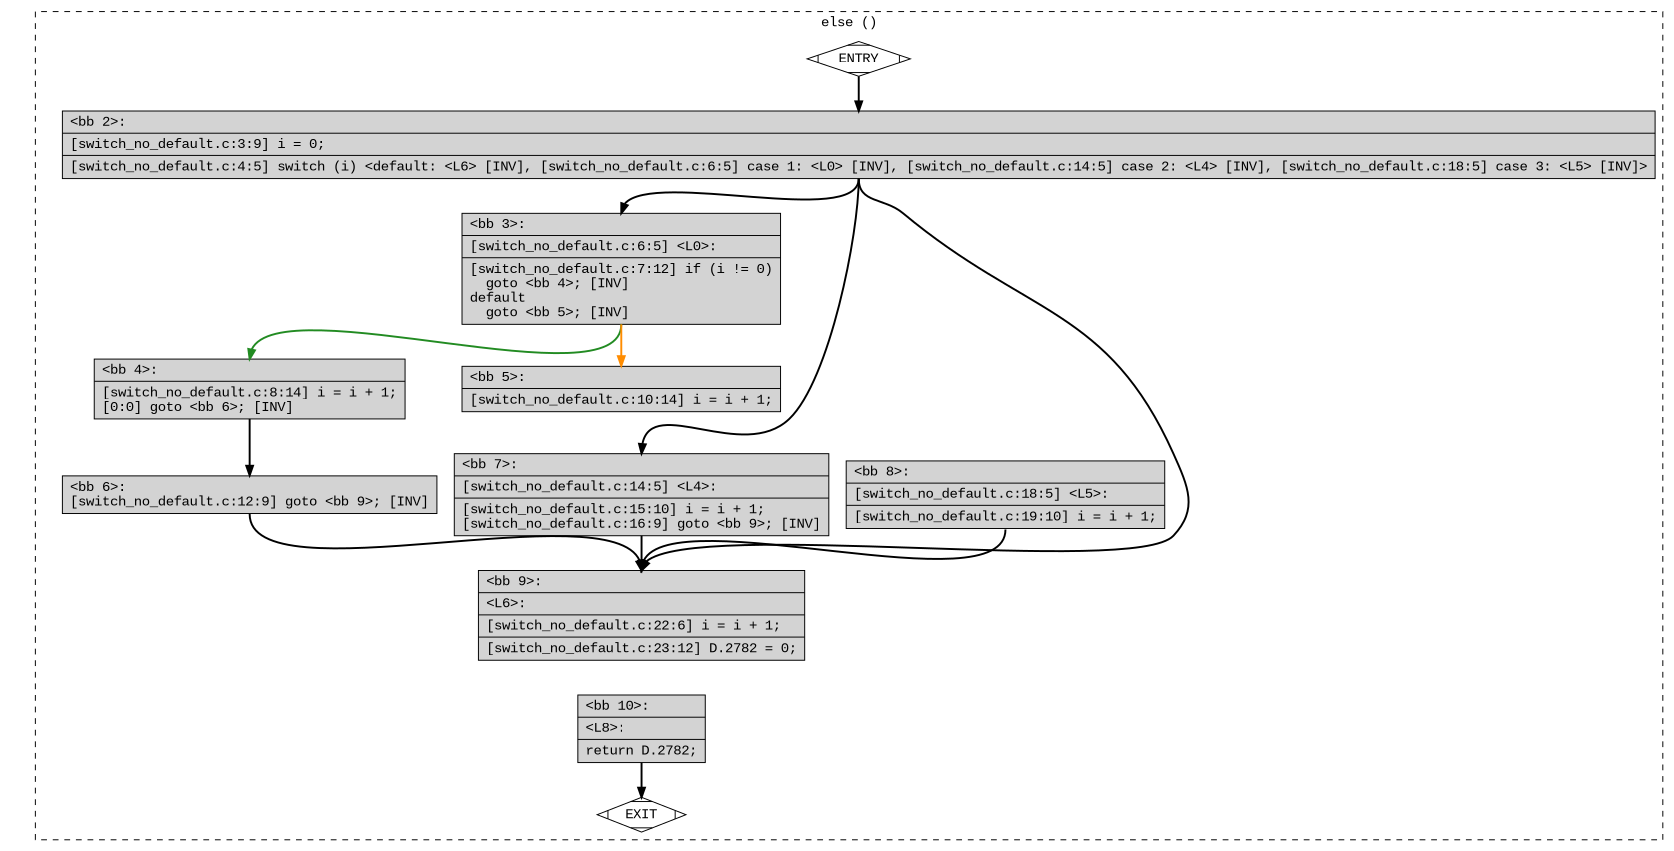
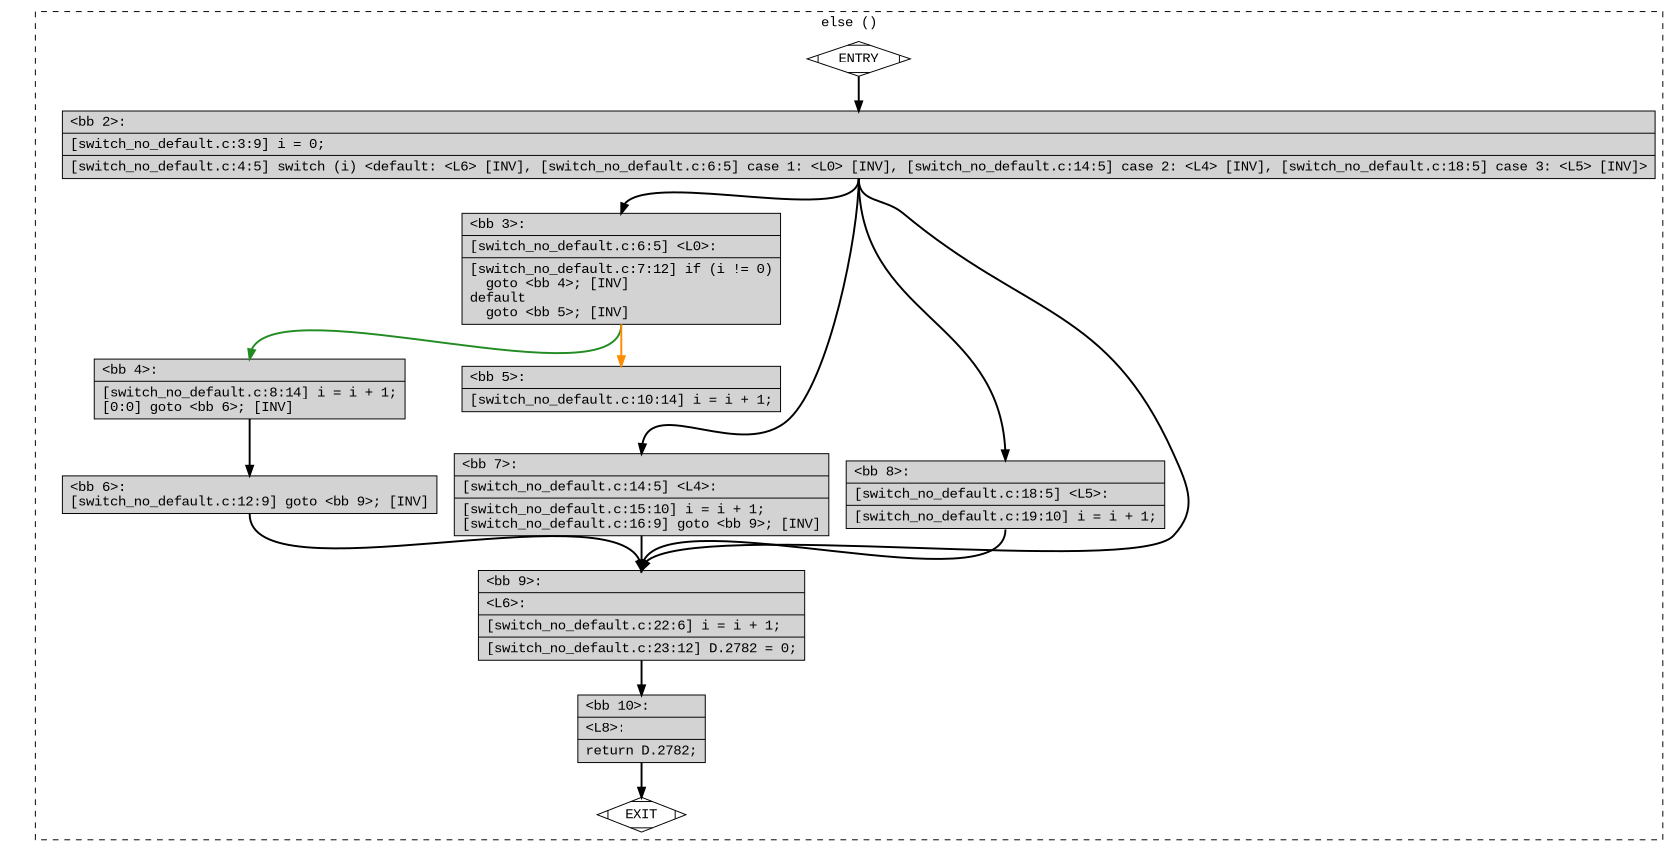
edge "<bb 2>:" -> "<bb 8>:": added
edge "<bb 9>:" -> "<bb 10>:": added
